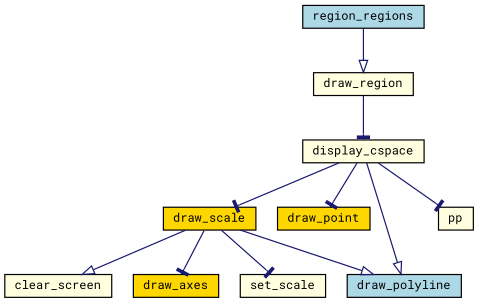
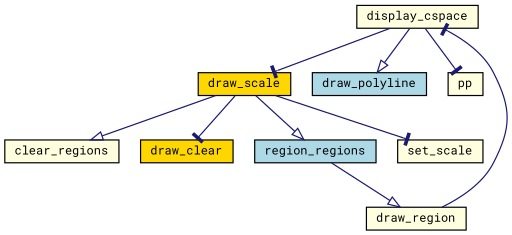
node "draw_point": removed
edge "draw_scale" -> "draw_polyline": now "draw_scale" -> "region_regions"
node "clear_screen": label "clear_screen" -> "clear_regions"
node "draw_axes": label "draw_axes" -> "draw_clear"
